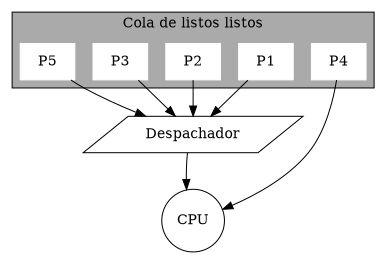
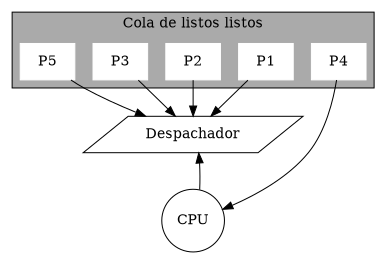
edge "Despachador" -> "CPU": reversed
